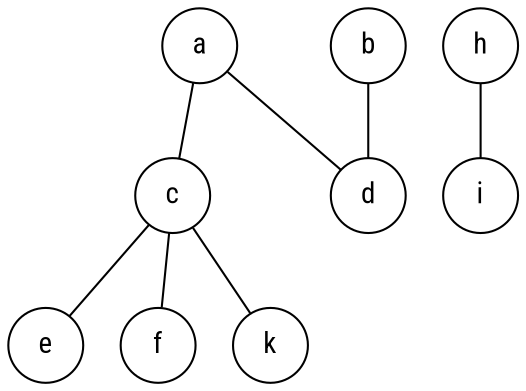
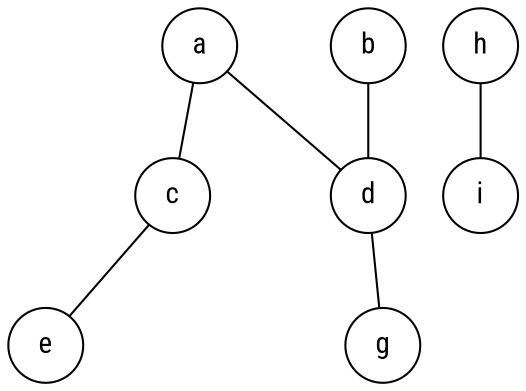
node "f": removed
node "k": removed
node "g": added
